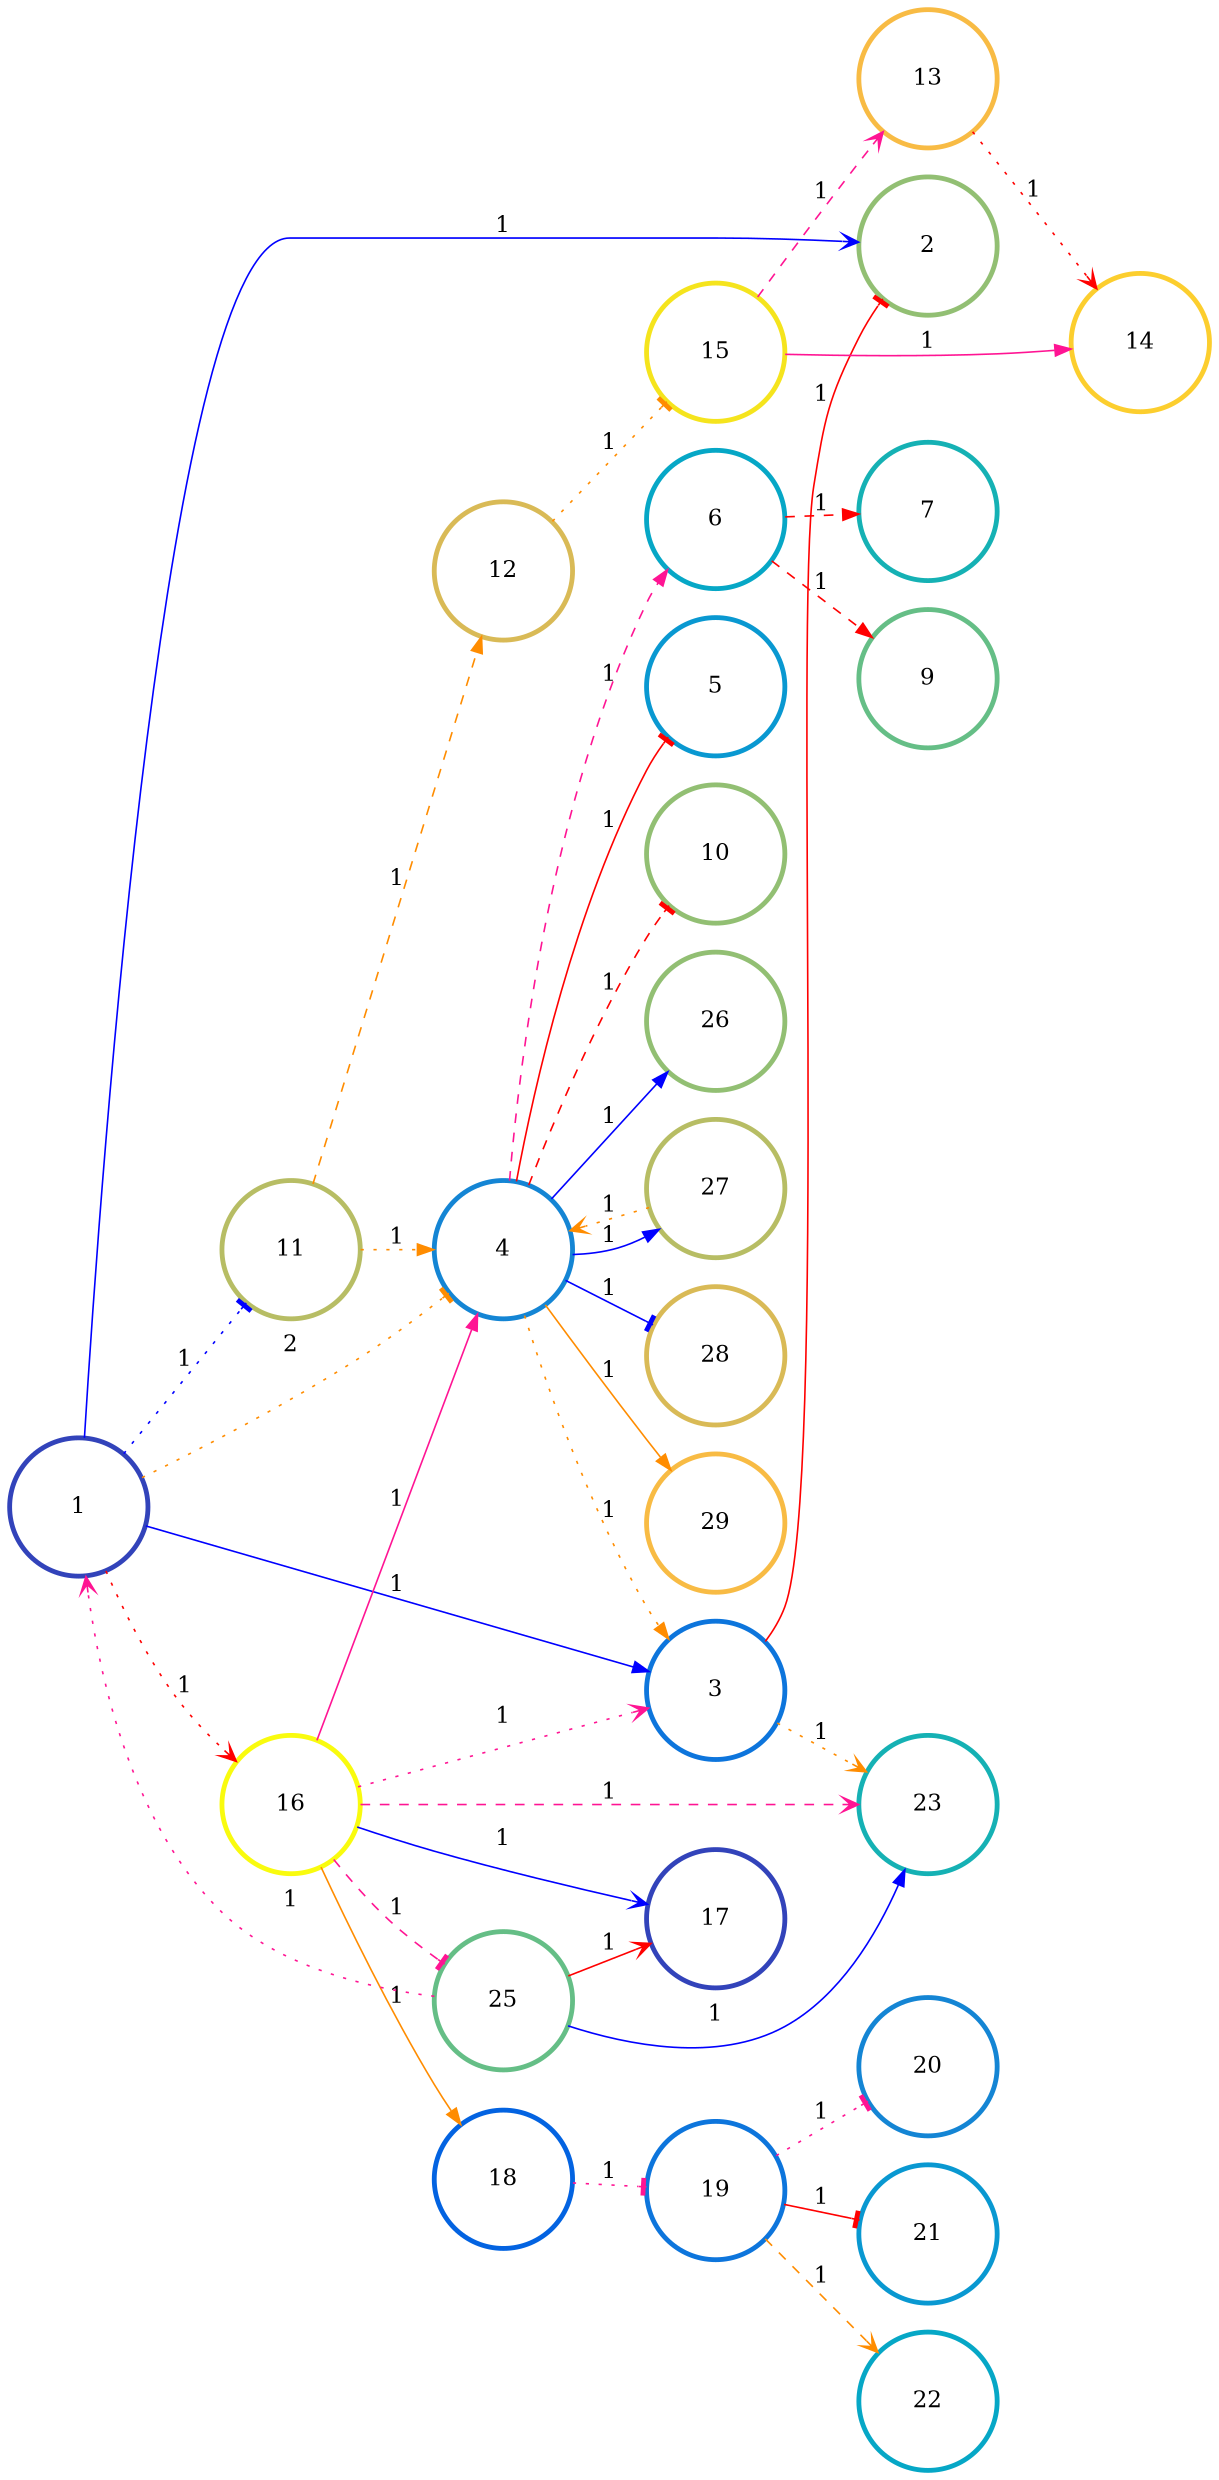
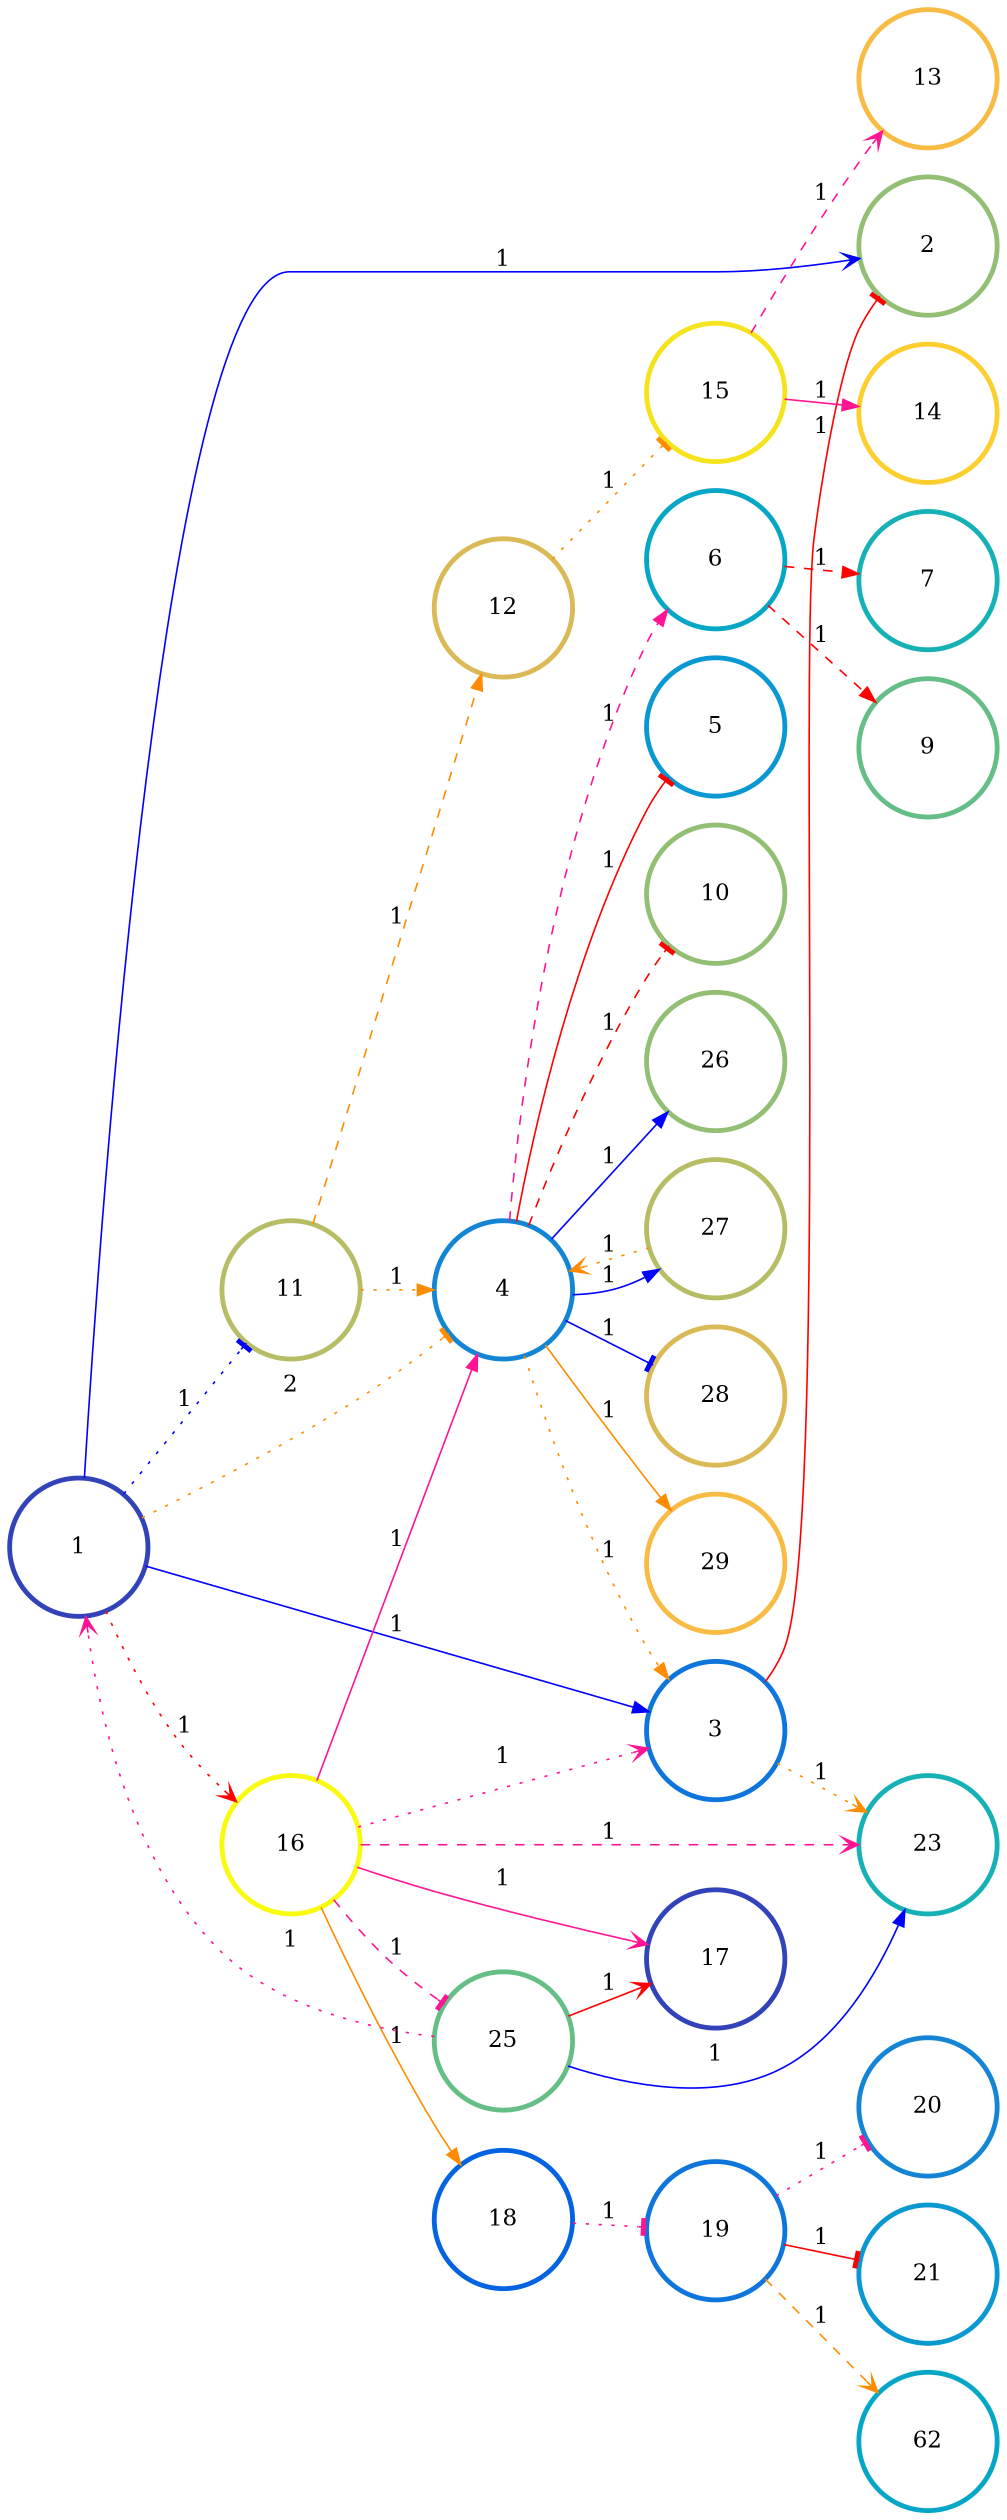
edge "13" -> "14": removed, label "1"
edge "16" -> "17": color blue -> deeppink
node "22": label "22" -> "62"
